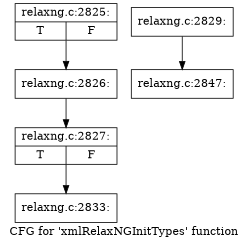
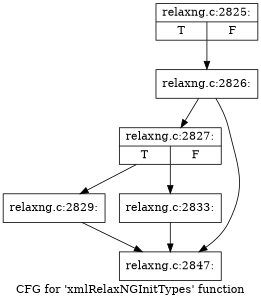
edge "relaxng.c:2826:" -> "relaxng.c:2847:": added
edge "relaxng.c:2827:" -> "relaxng.c:2829:": added
edge "relaxng.c:2833:" -> "relaxng.c:2847:": added
